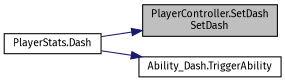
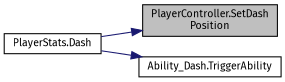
node "PlayerController.SetDash SetDash": label "PlayerController.SetDash SetDash" -> "PlayerController.SetDash Position"
